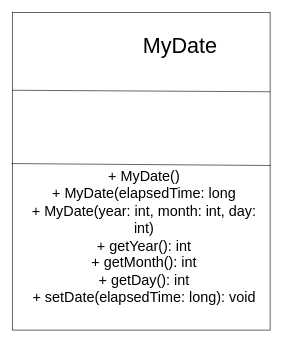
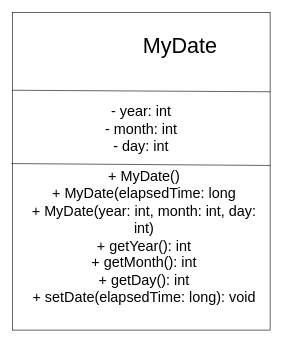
node "- year: int - month: int - day: int": added
